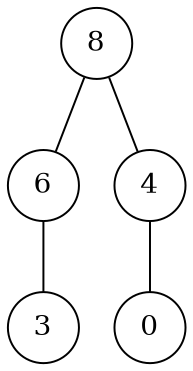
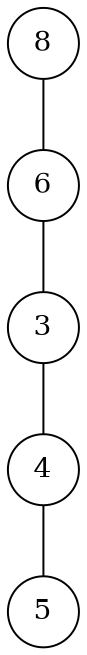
edge "8" -- "4": now "3" -- "4"
node "0": label "0" -> "5"
